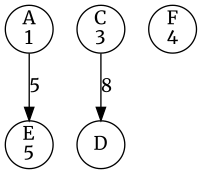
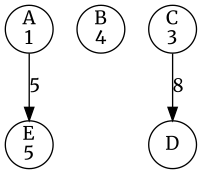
node "B 4": added
node "F 4": removed
